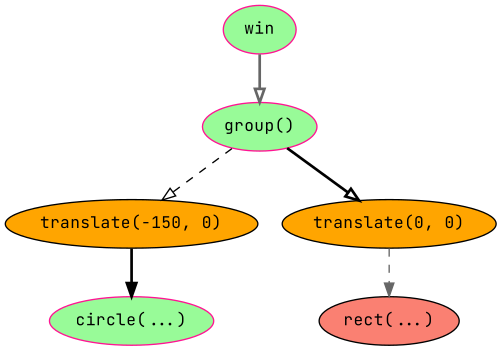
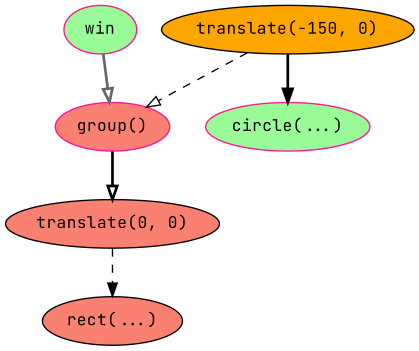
node "group()": fillcolor palegreen -> salmon
edge "group()" -> "translate(-150, 0)": reversed
node "translate(0, 0)": fillcolor orange -> salmon
edge "translate(0, 0)" -> "rect(...)": color gray40 -> black
